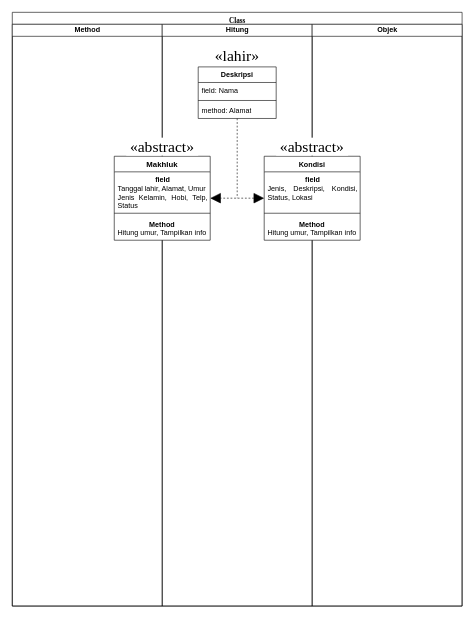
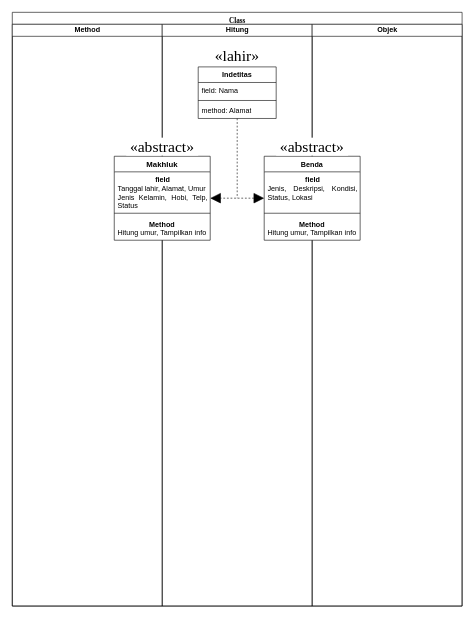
node "Deskripsi": label "Deskripsi" -> "Indetitas"
node "Kondisi": label "Kondisi" -> "Benda"
